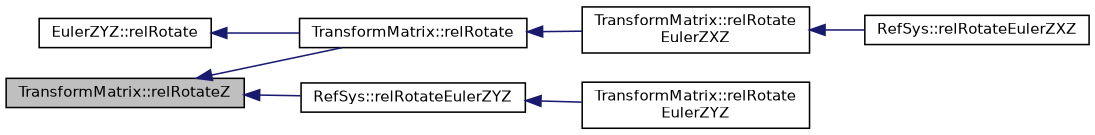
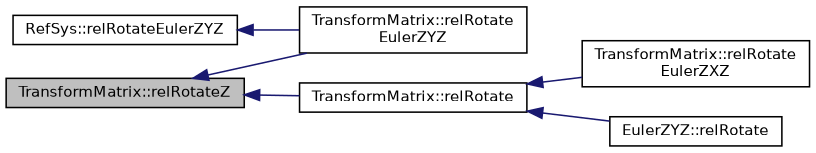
node "RefSys::relRotateEulerZXZ": removed
edge "TransformMatrix::relRotate" -> "EulerZYZ::relRotate": reversed
edge "RefSys::relRotateEulerZYZ" -> "TransformMatrix::relRotateZ": now "TransformMatrix::relRotate EulerZYZ" -> "TransformMatrix::relRotateZ"
